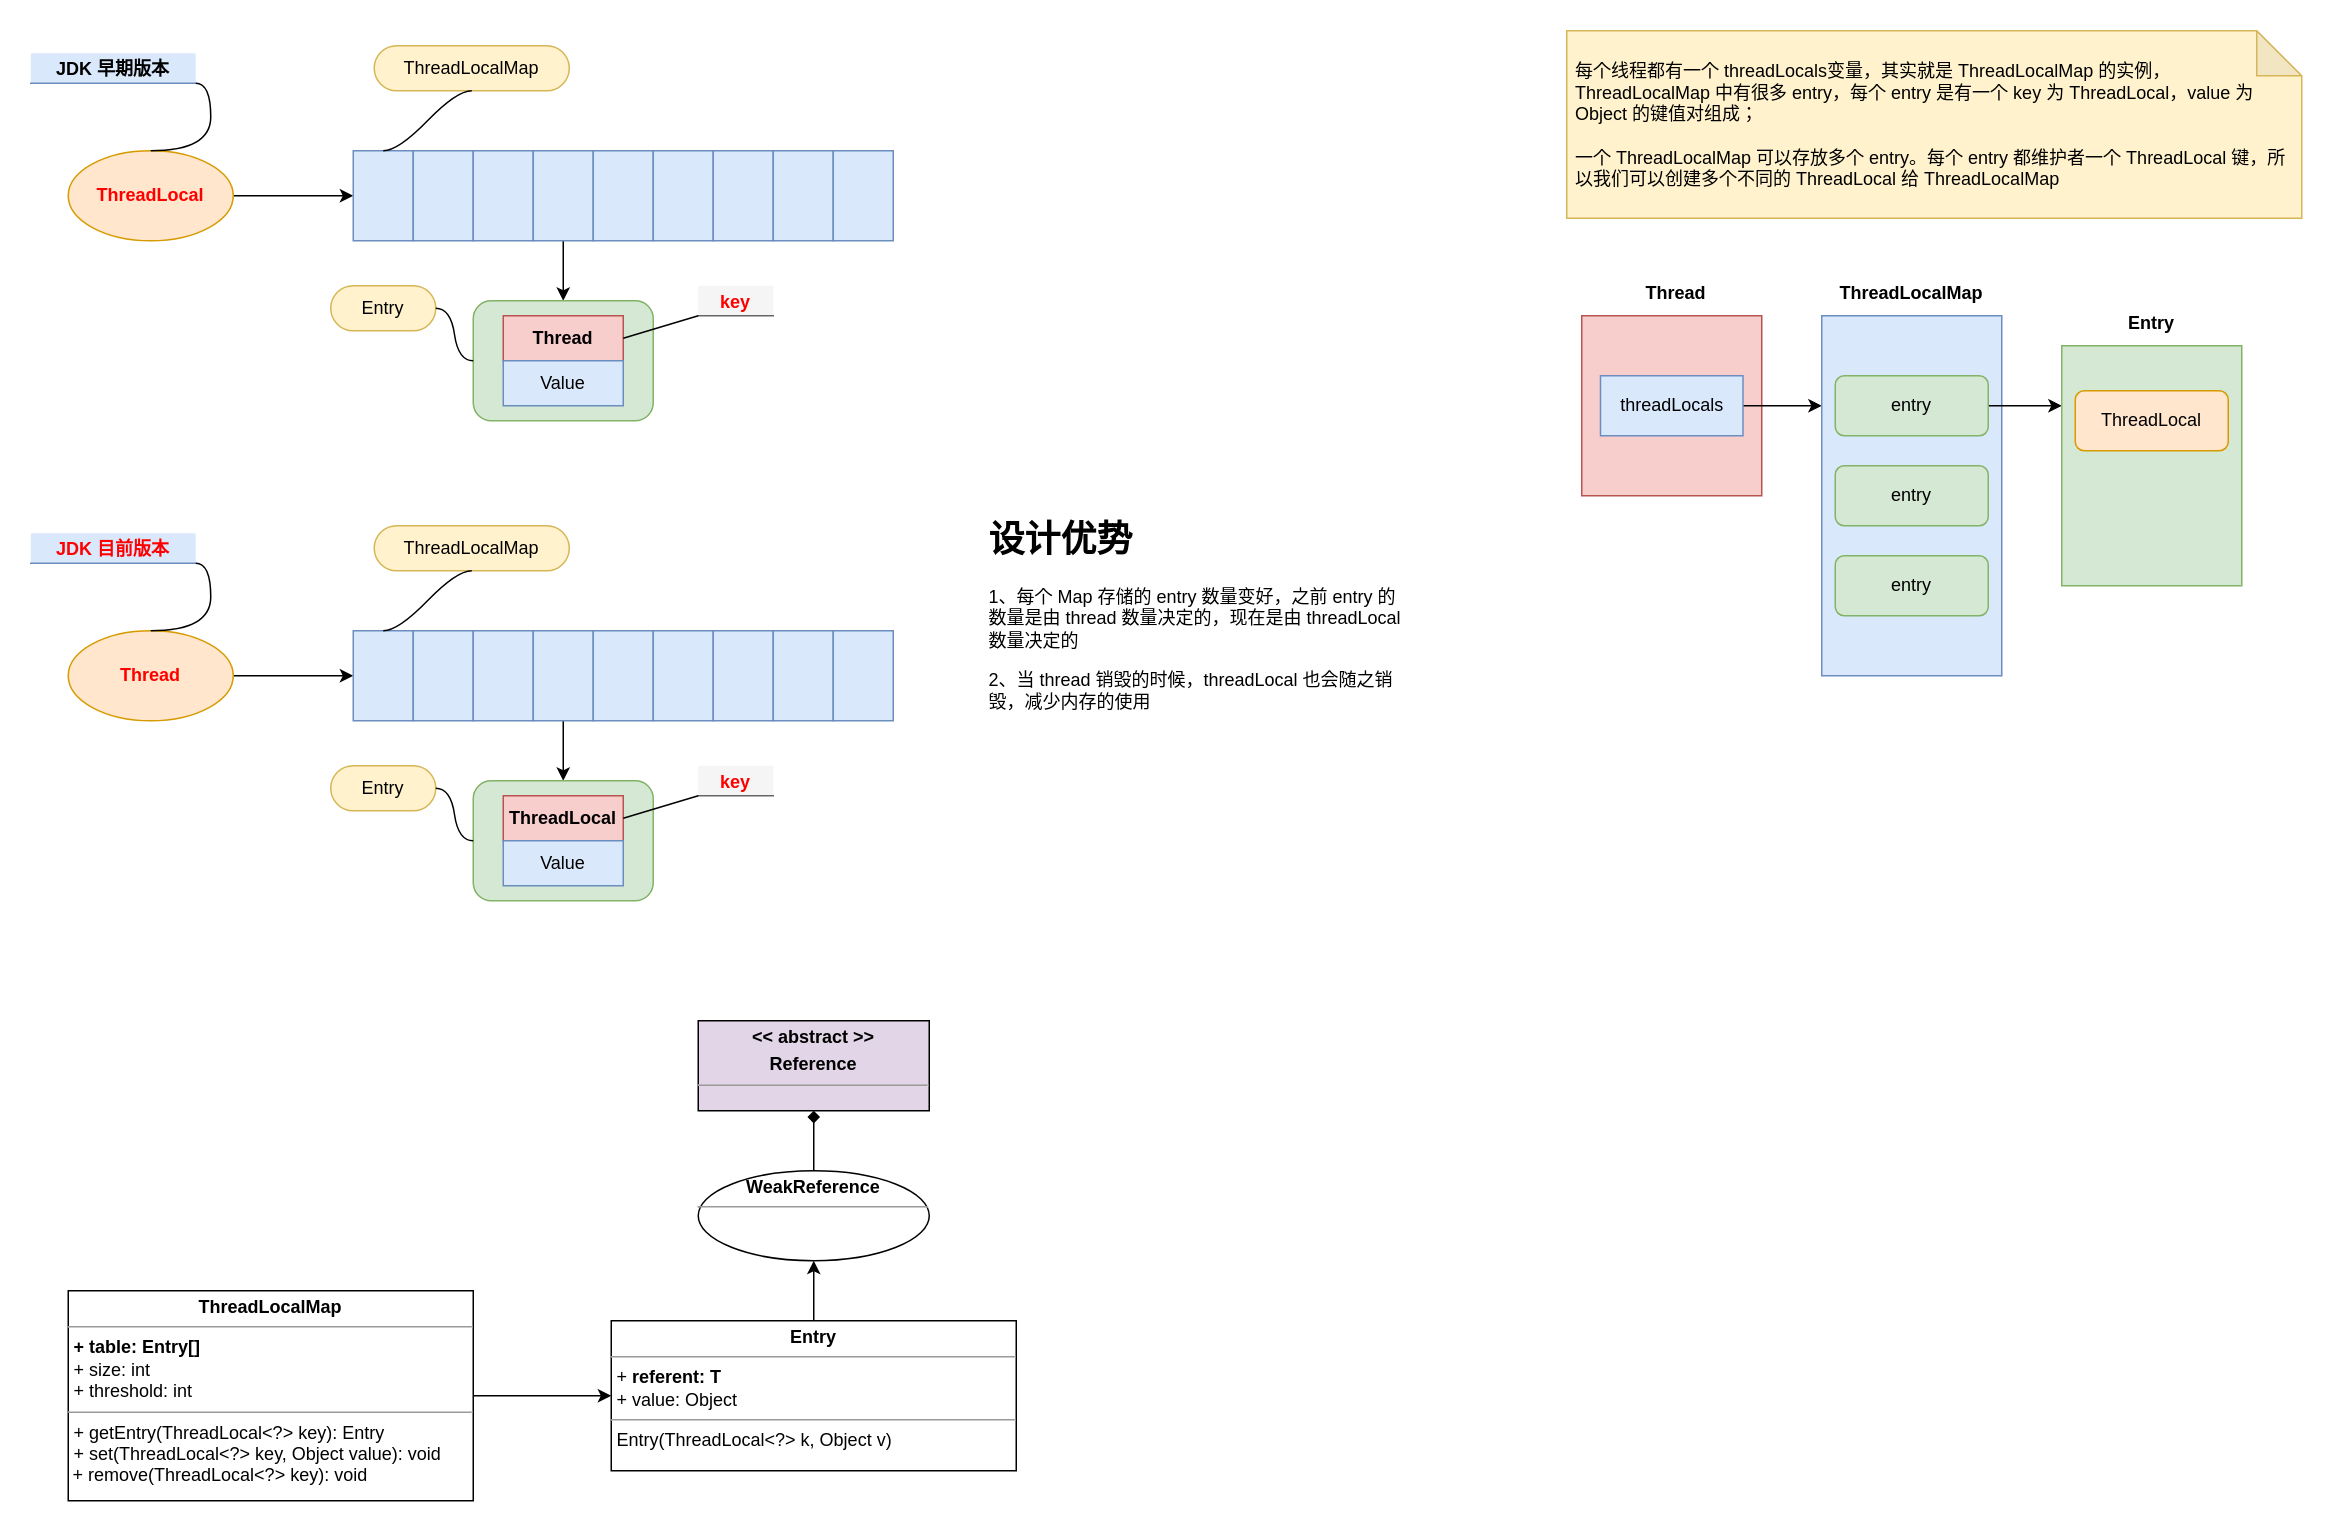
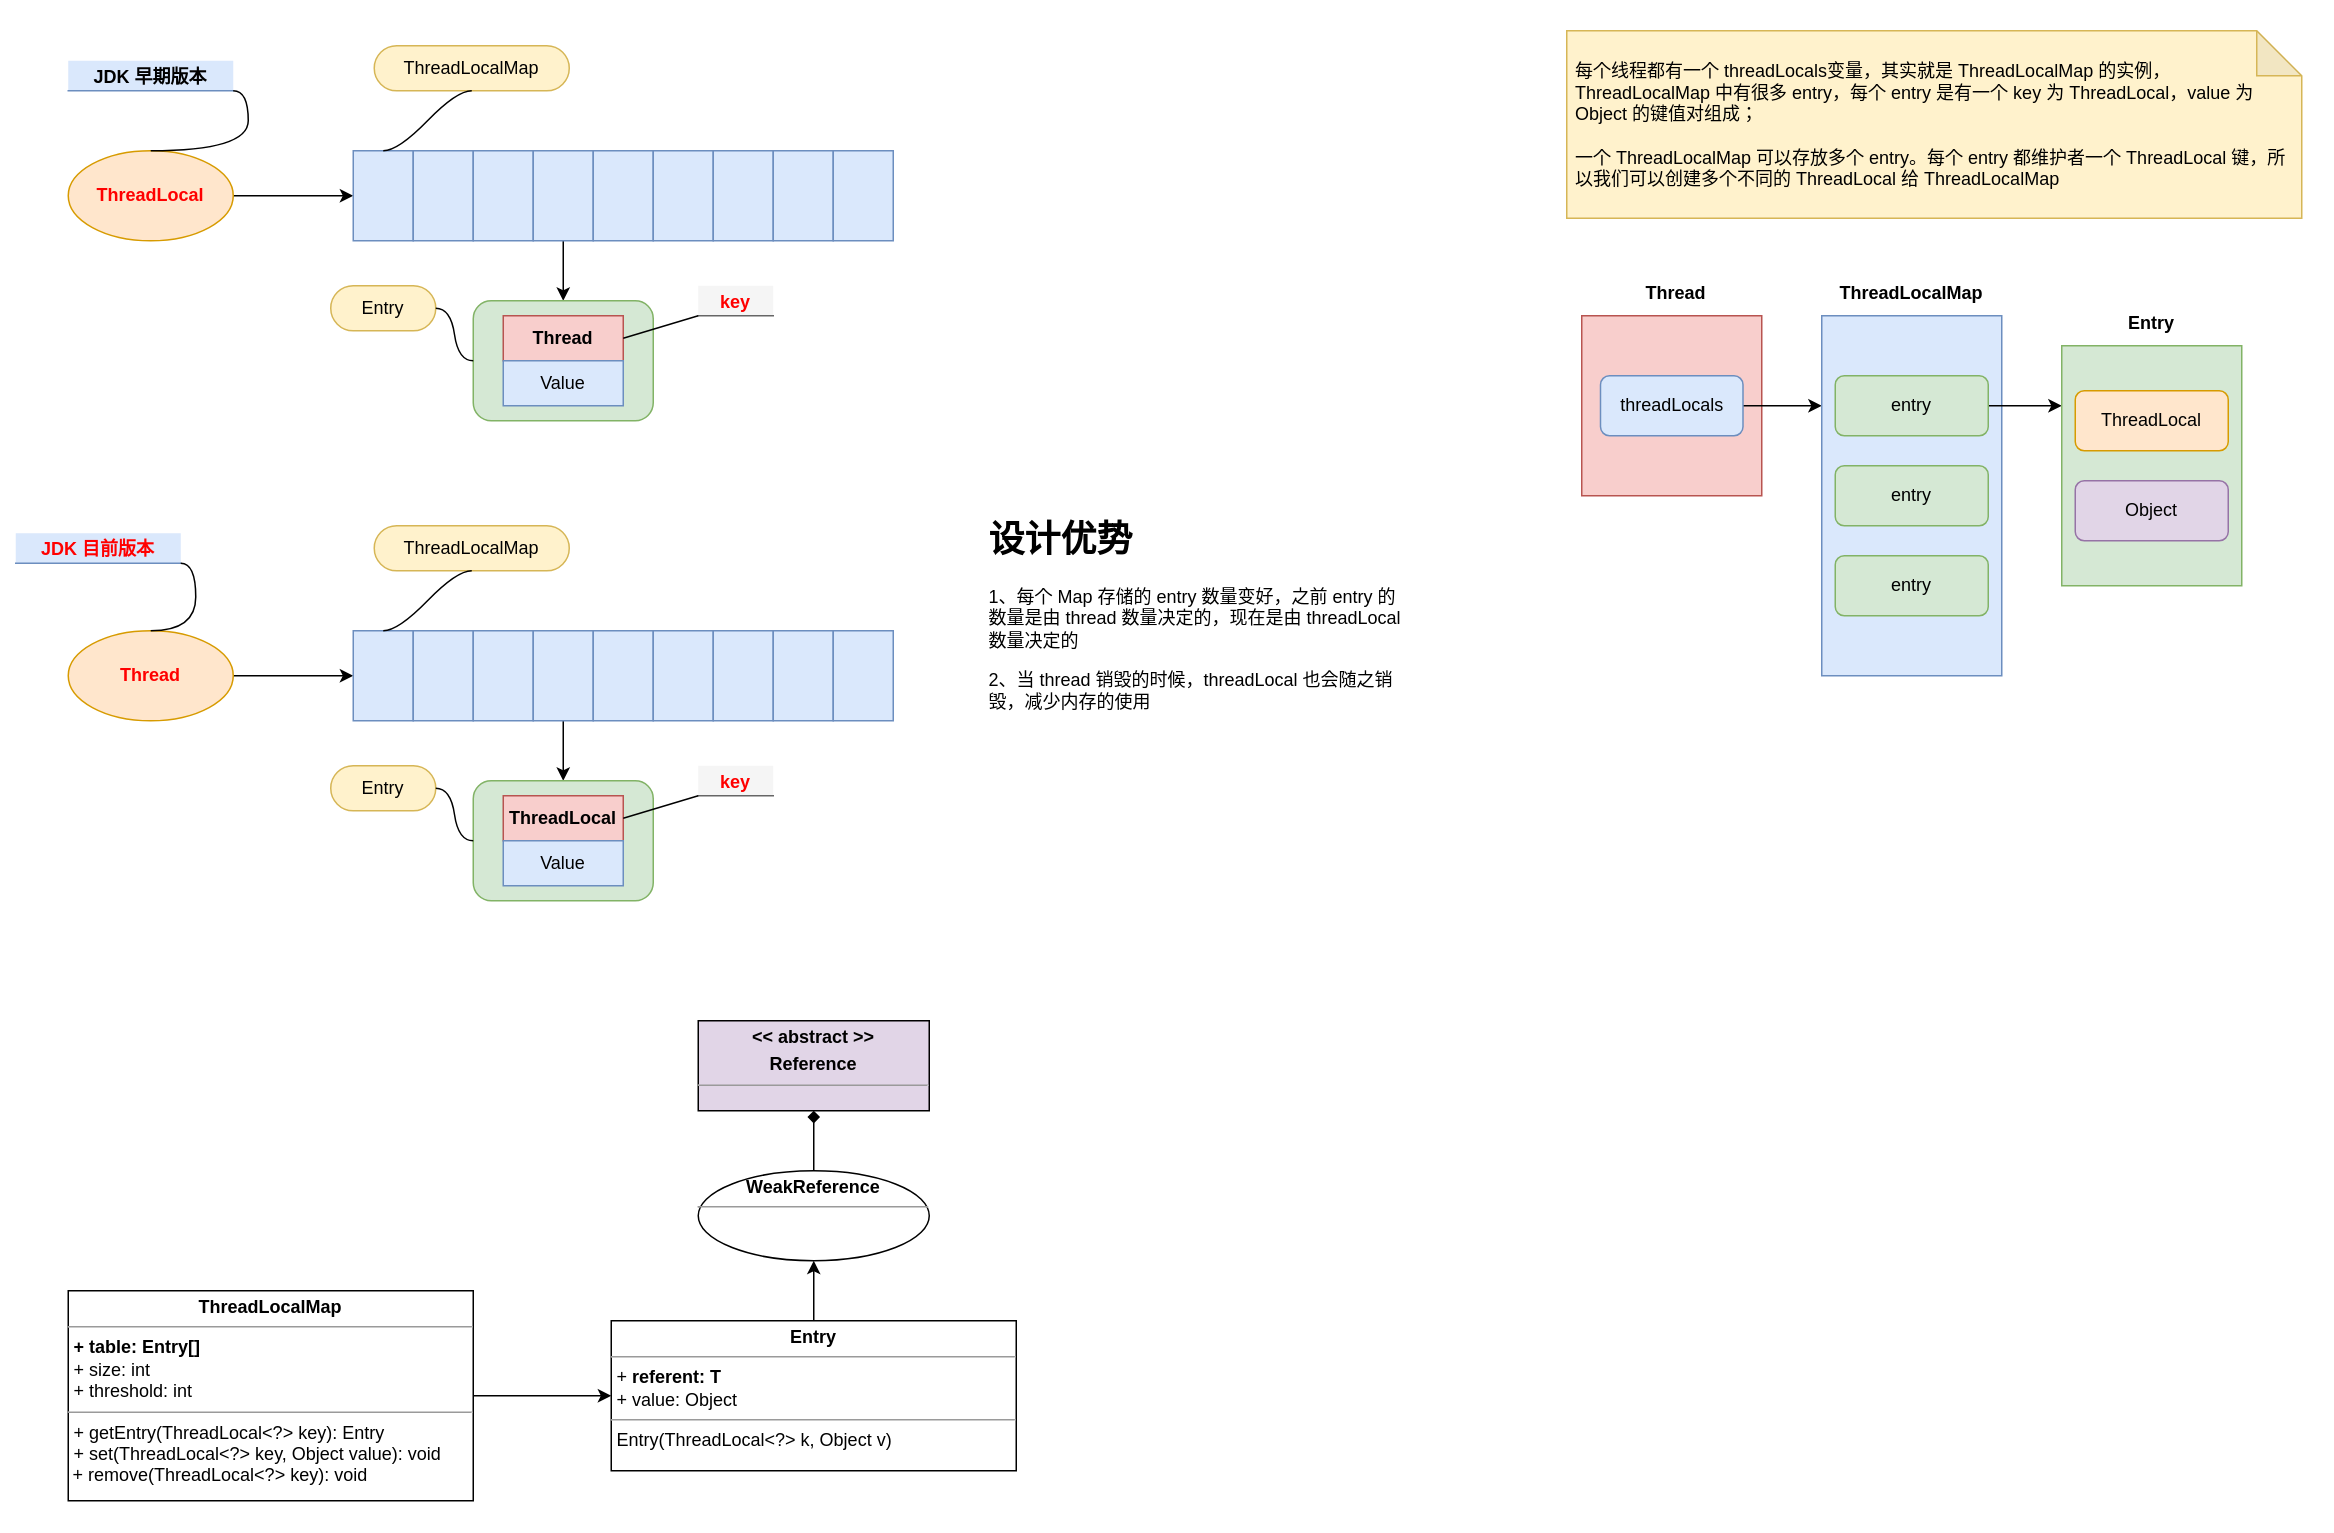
node "JDK 早期版本": moved (113, 68) -> (151, 76)
node "threadLocals": shape rectangle -> rounded rectangle
node "Object": added
node "JDK 目前版本": moved (113, 548) -> (98, 548)
